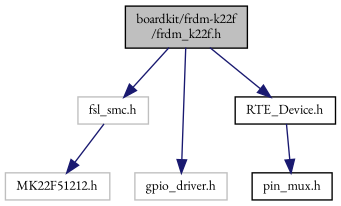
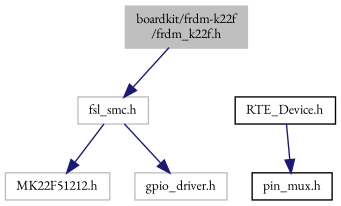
node "boardkit/frdm-k22f /frdm_k22f.h": color black -> grey75
edge "boardkit/frdm-k22f /frdm_k22f.h" -> "RTE_Device.h": removed
edge "boardkit/frdm-k22f /frdm_k22f.h" -> "gpio_driver.h": now "fsl_smc.h" -> "gpio_driver.h"
